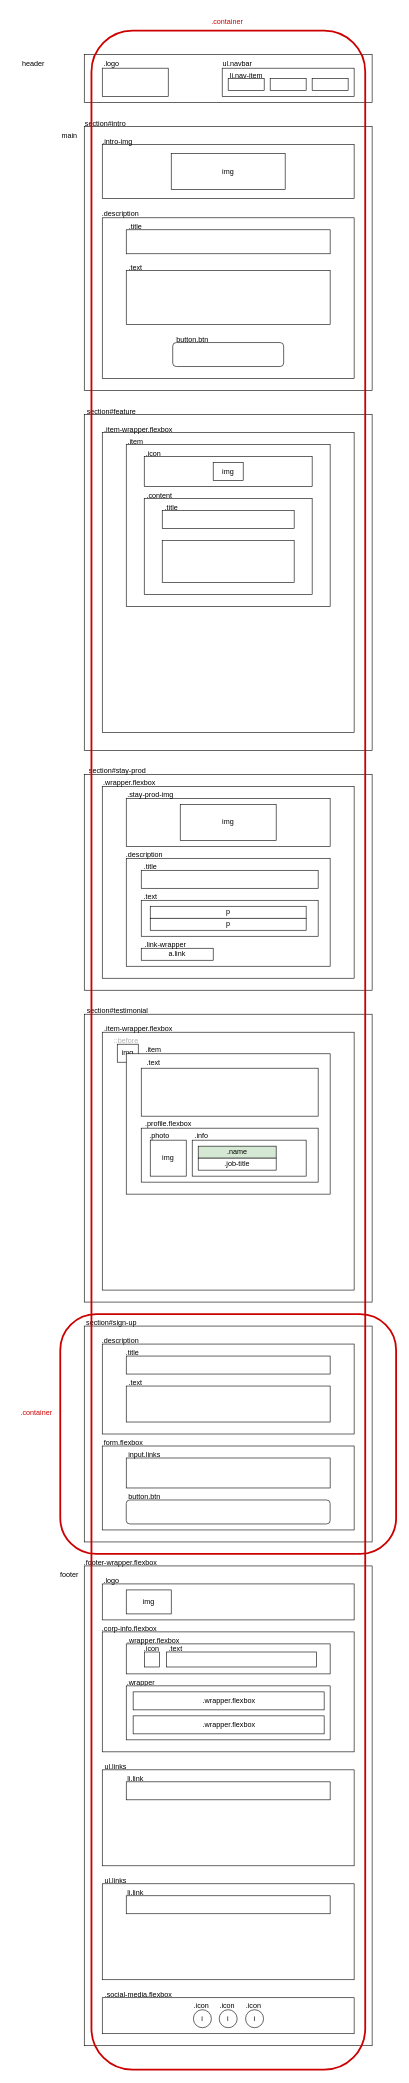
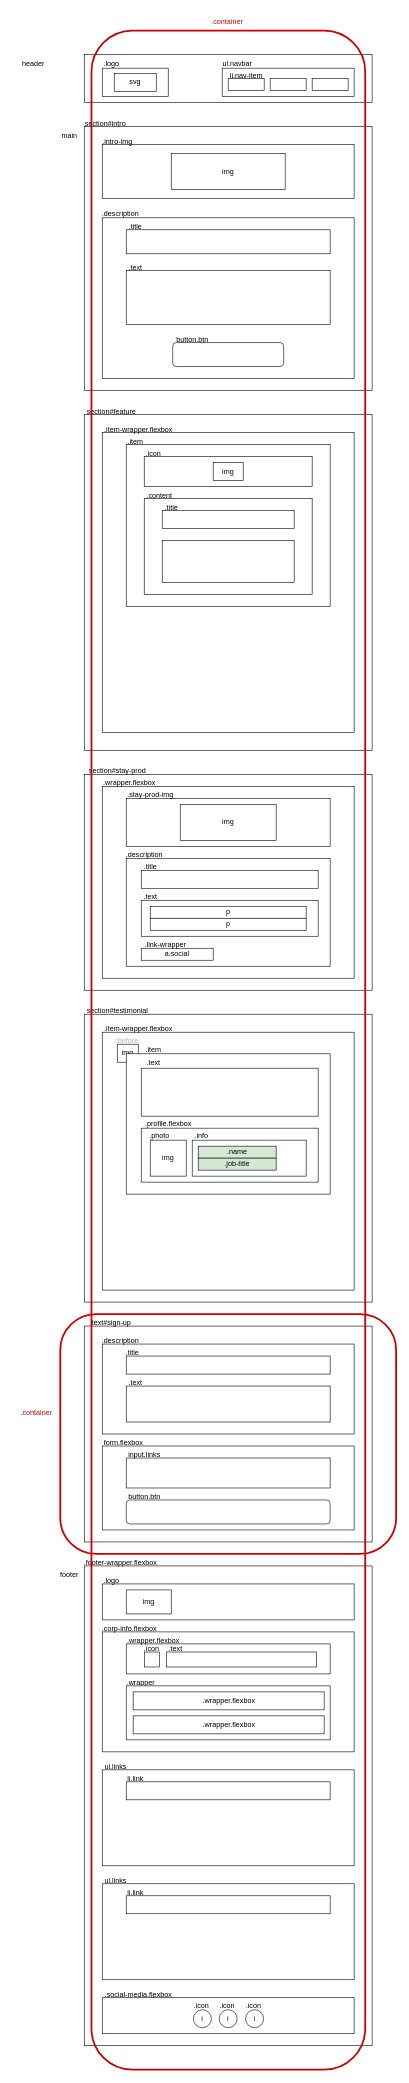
node "svg": added
node "a.link": label "a.link" -> "a.social"
node ".job-title": fillcolor #ffffff -> #d5e8d4
node "section#sign-up": label "section#sign-up" -> "text#sign-up"
